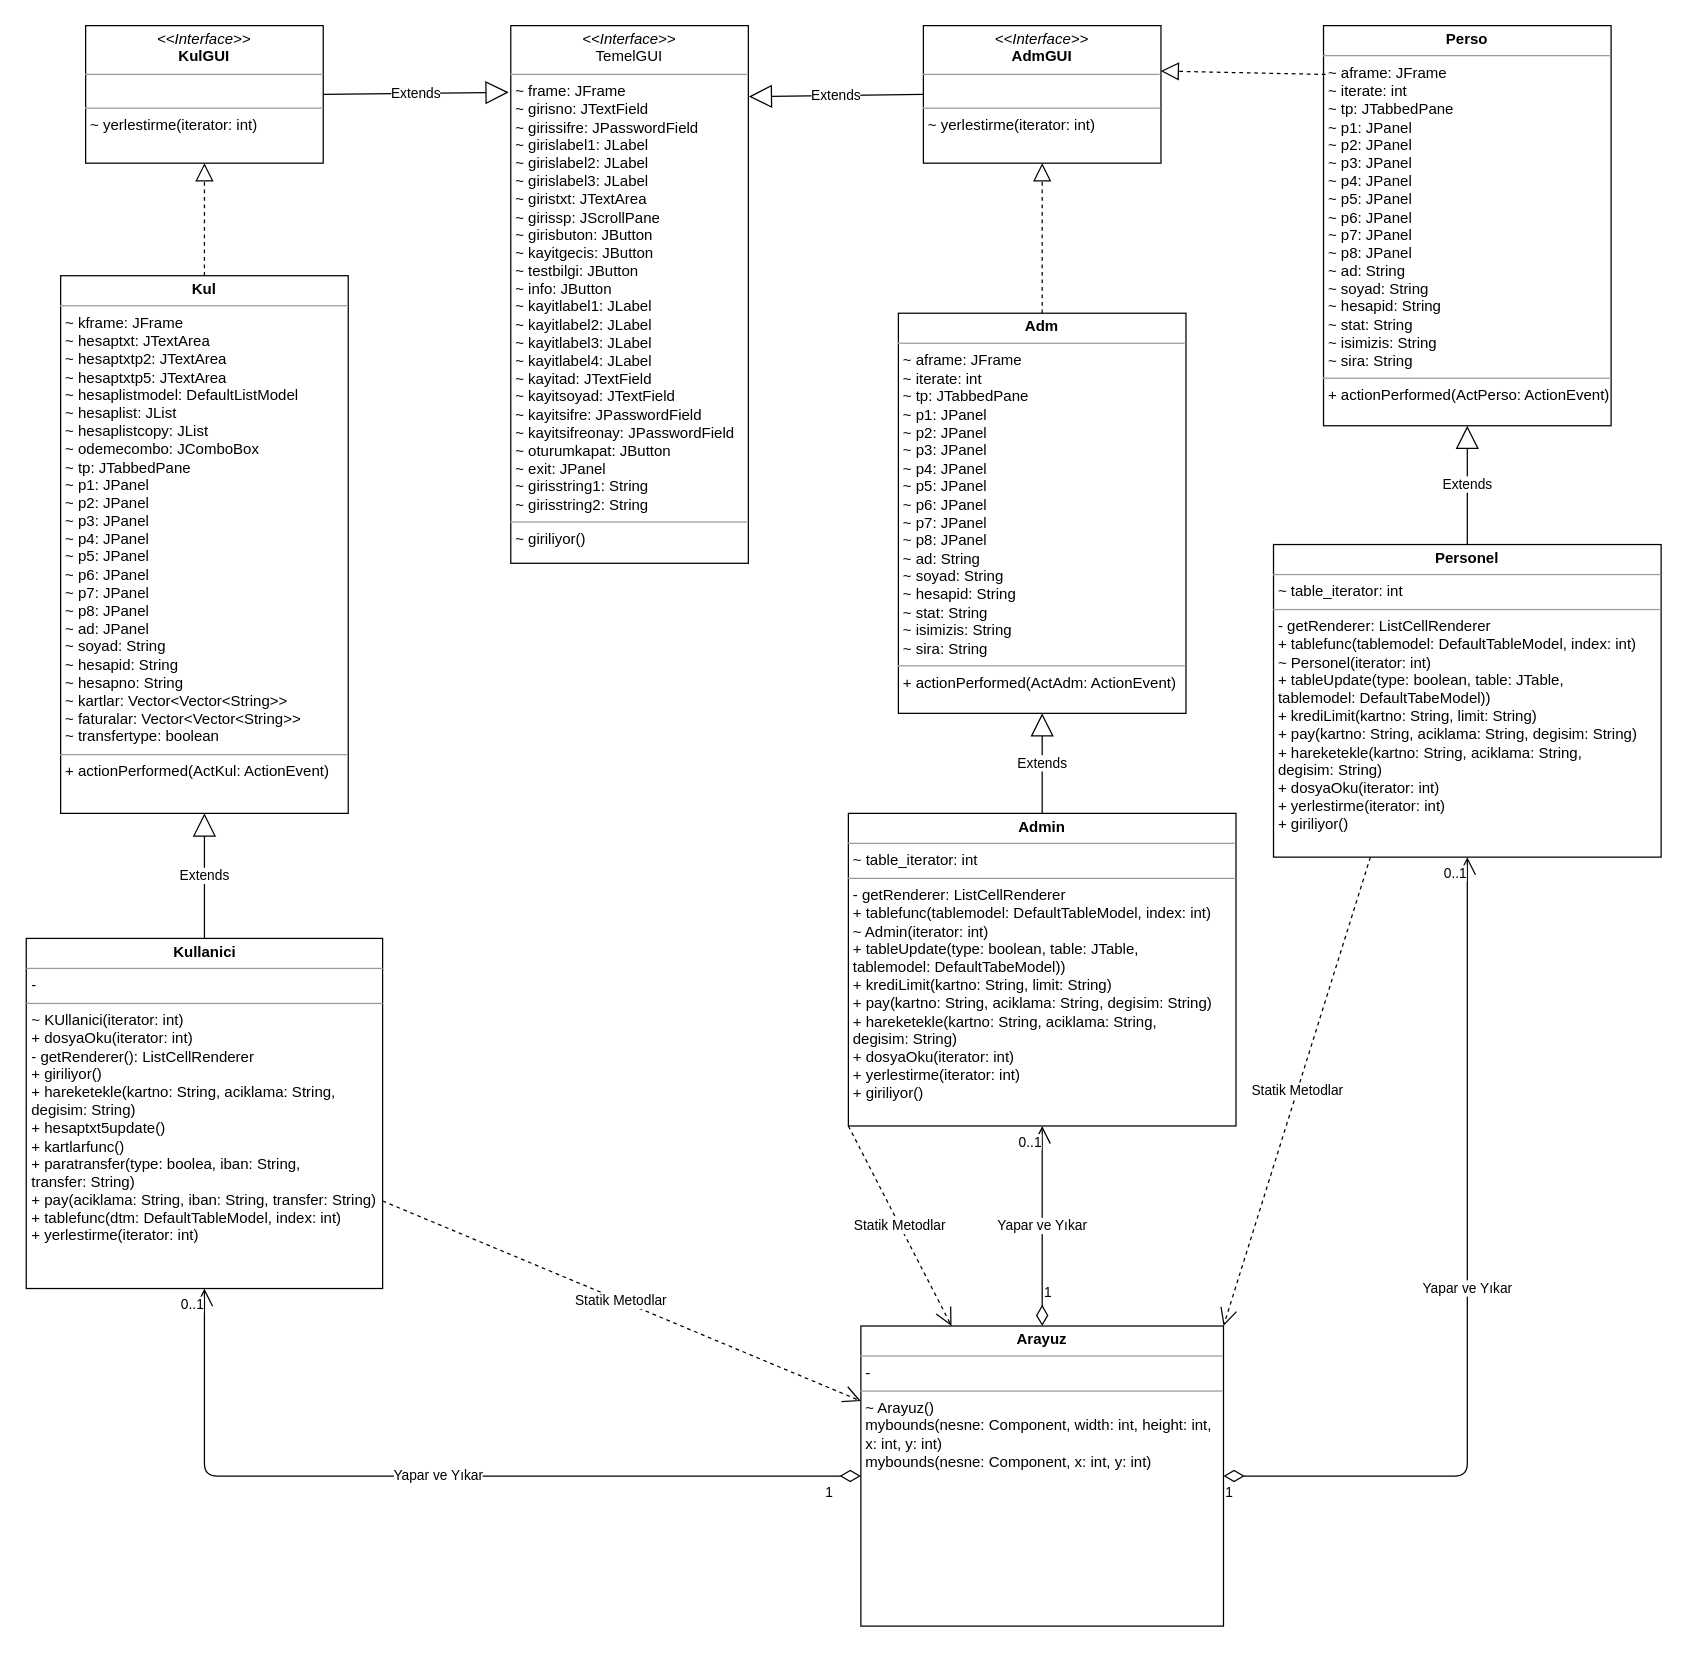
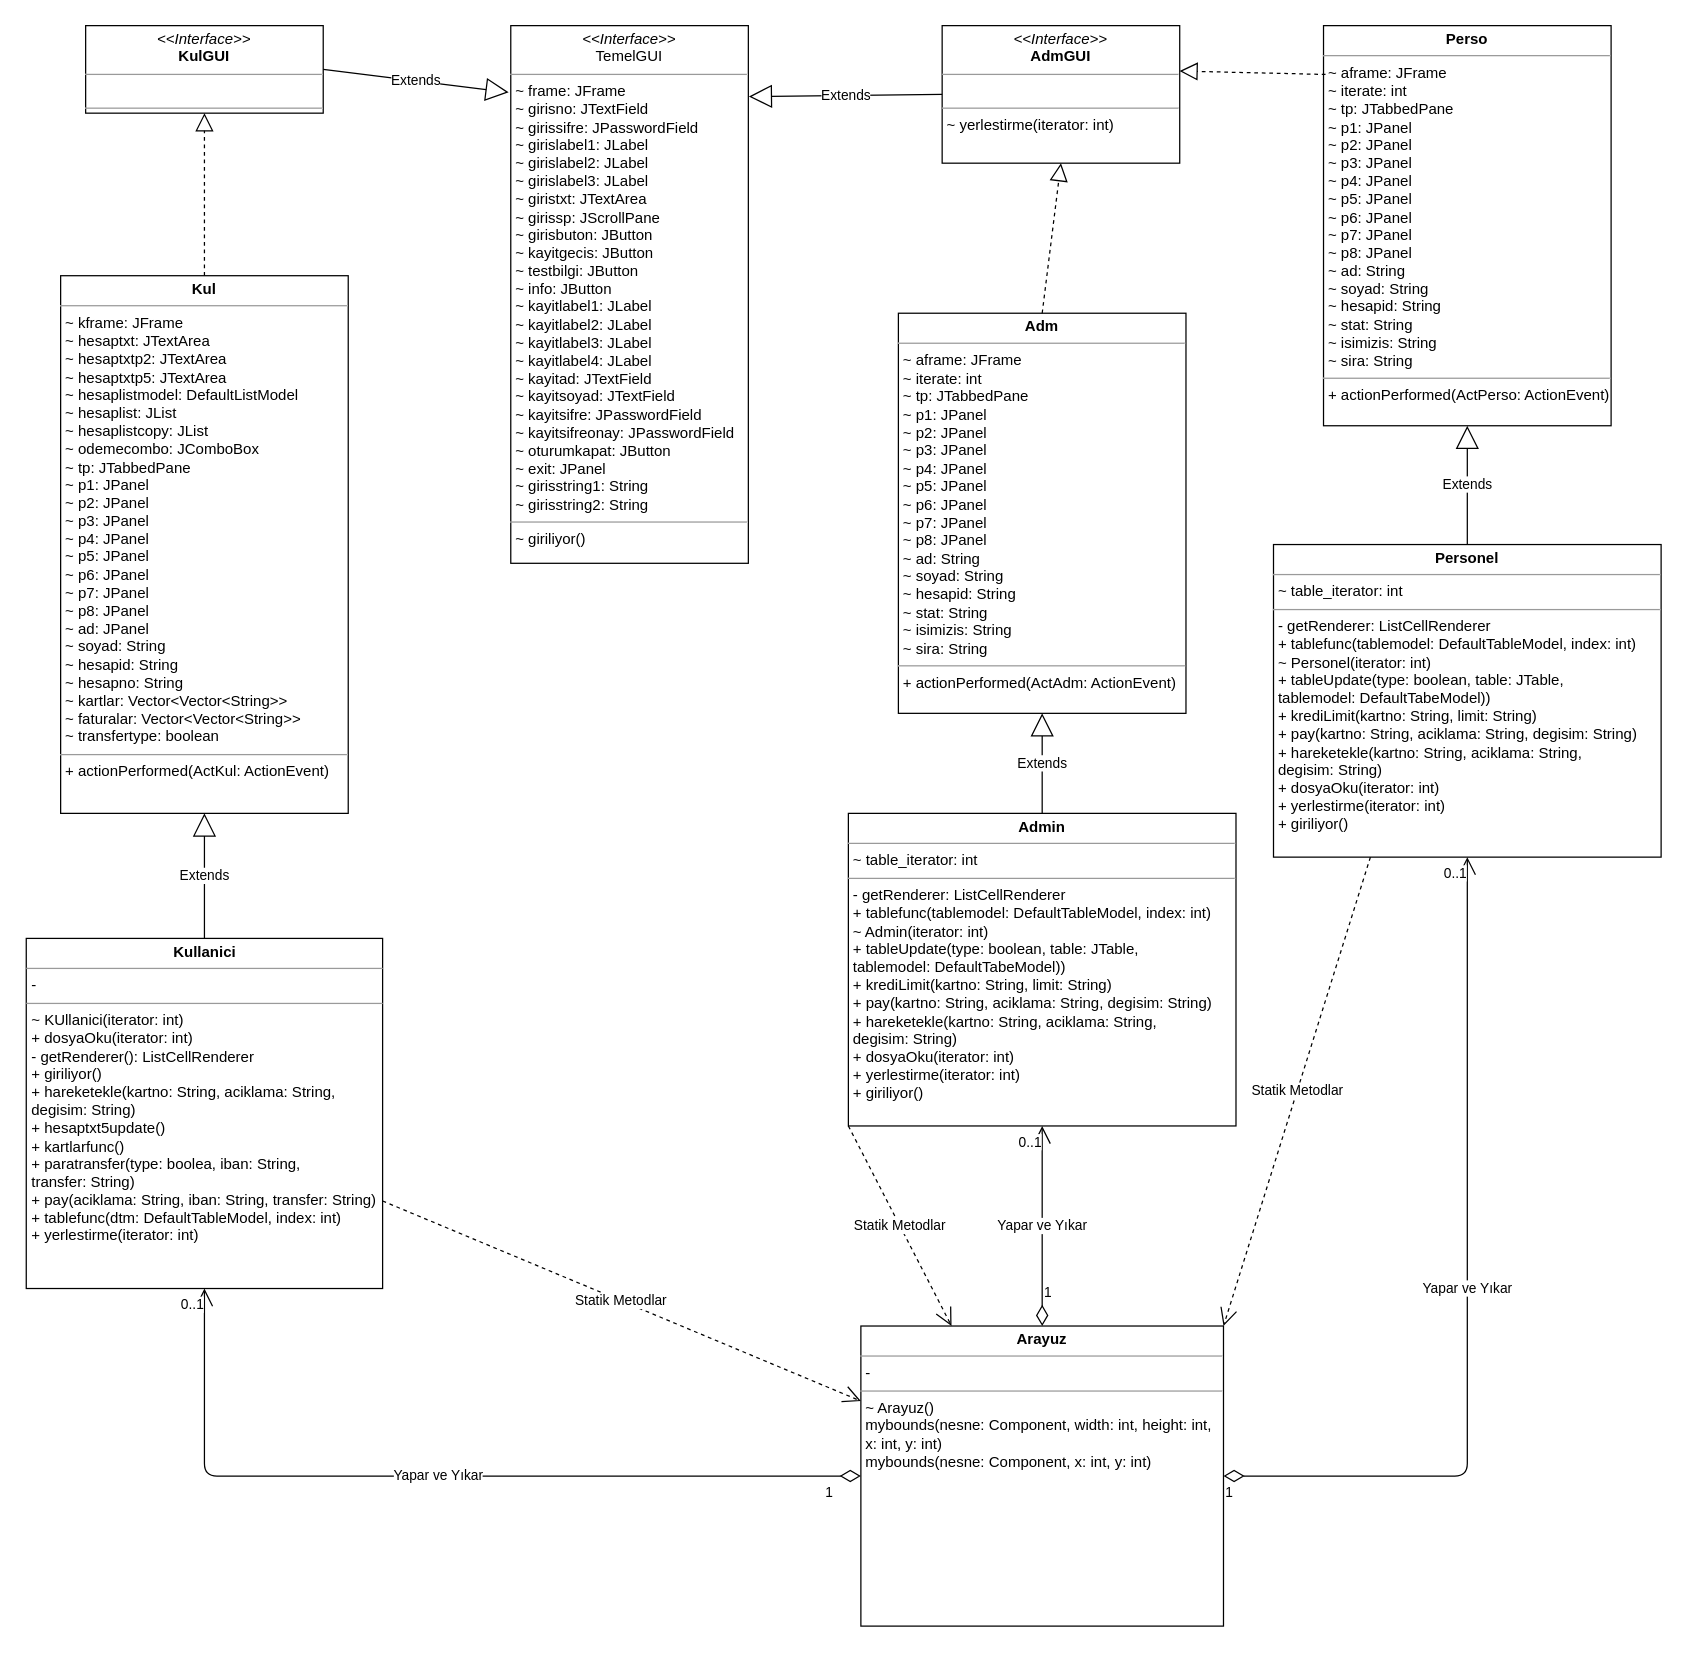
node "<<Interface>> KulGUI ~ yerlestirme(iterator: int)": size 238x138 -> 238x88
node "<<Interface>> AdmGUI ~ yerlestirme(iterator: int)": moved (1042, 94) -> (1061, 94)
